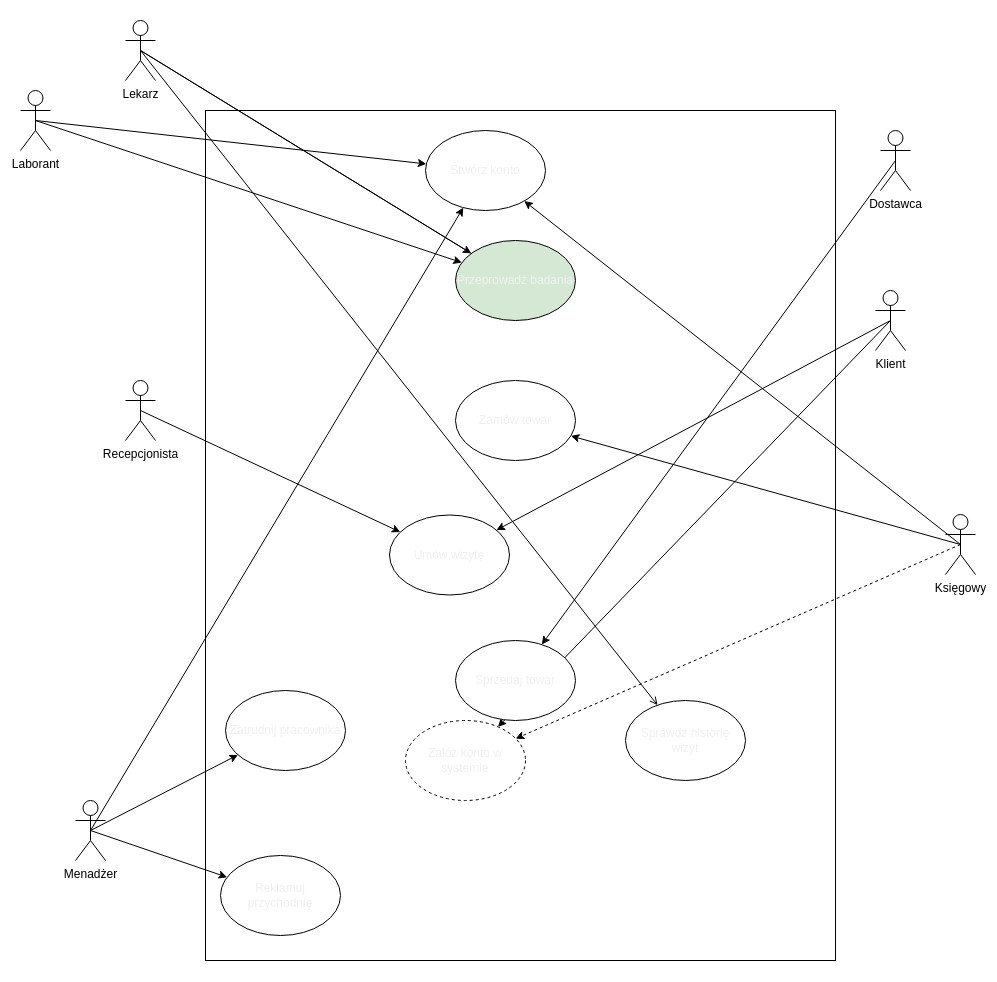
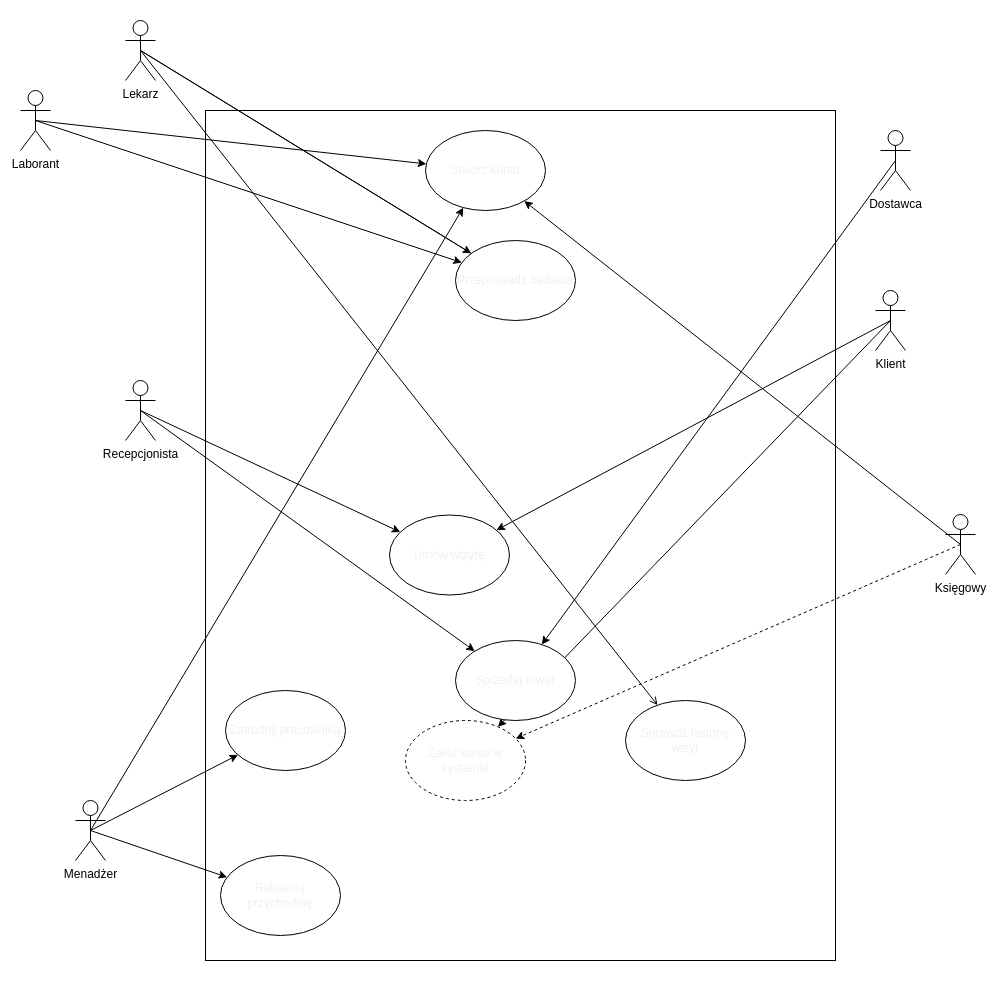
node "Przeprowadź badania": fillcolor #d5e8d4 -> #ffffff
node "Zamów towar": removed
edge "Księgowy" -> "Zamów towar": removed
edge "Recepcjonista" -> "Sprzedaj towar": added
